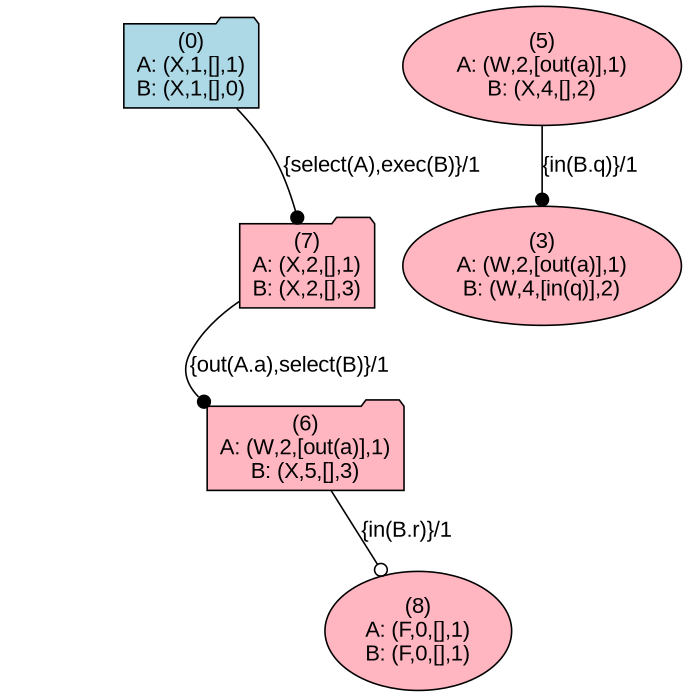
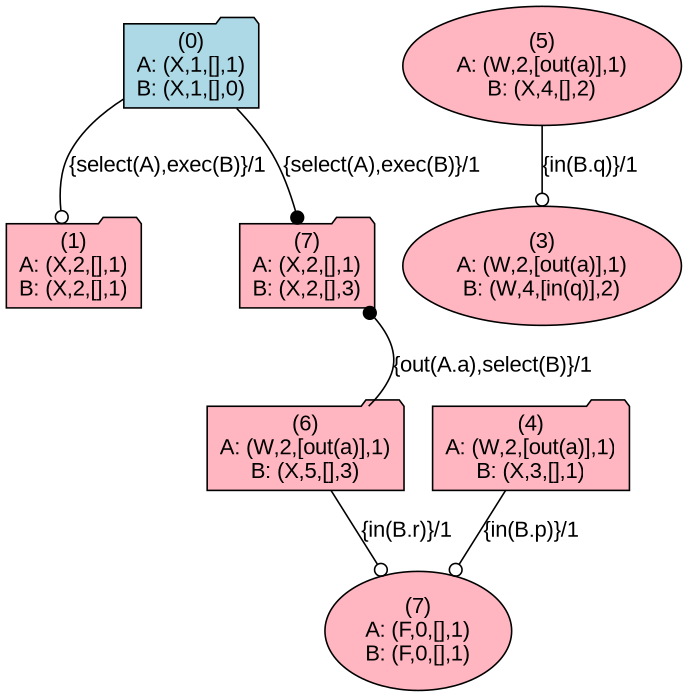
edge "(5) A: (W,2,[out(a)],1) B: (X,4,[],2)" -> "(3) A: (W,2,[out(a)],1) B: (W,4,[in(q)],2)": arrowhead dot -> odot
node "(1) A: (X,2,[],1) B: (X,2,[],1)": added
edge "(7) A: (X,2,[],1) B: (X,2,[],3)" -> "(6) A: (W,2,[out(a)],1) B: (X,5,[],3)": reversed
node "(4) A: (W,2,[out(a)],1) B: (X,3,[],1)": added
node "(8) A: (F,0,[],1) B: (F,0,[],1)": label "(8) A: (F,0,[],1) B: (F,0,[],1)" -> "(7) A: (F,0,[],1) B: (F,0,[],1)"
